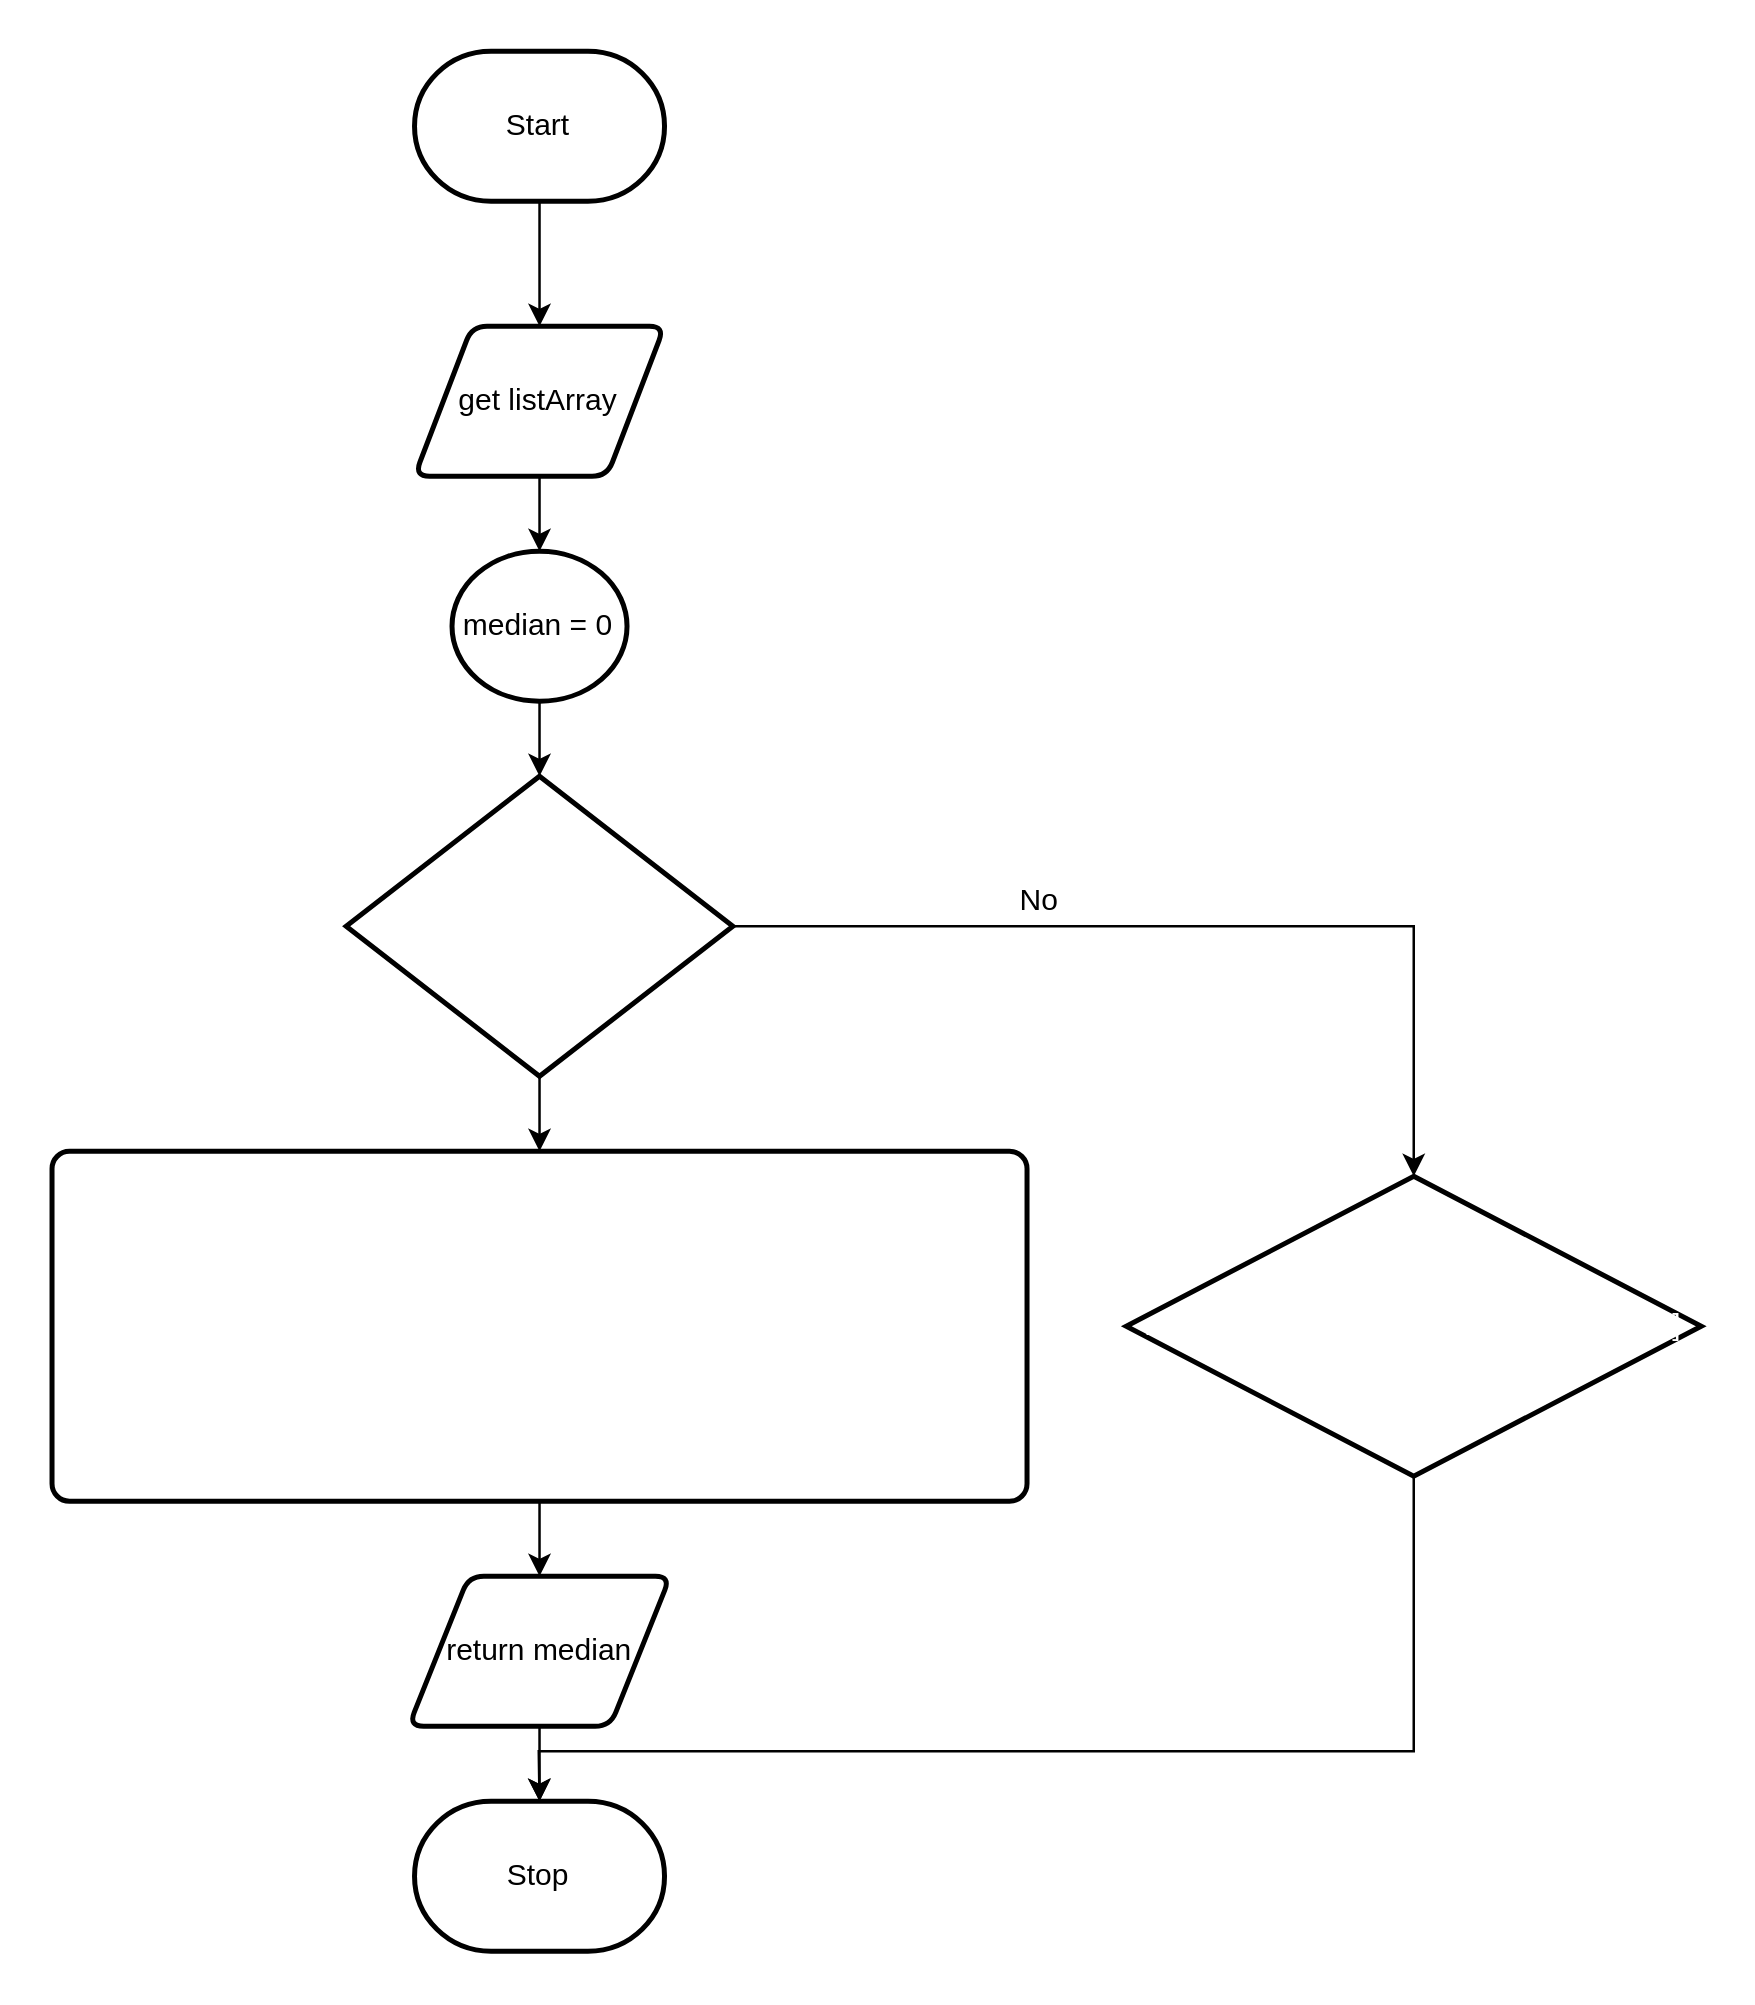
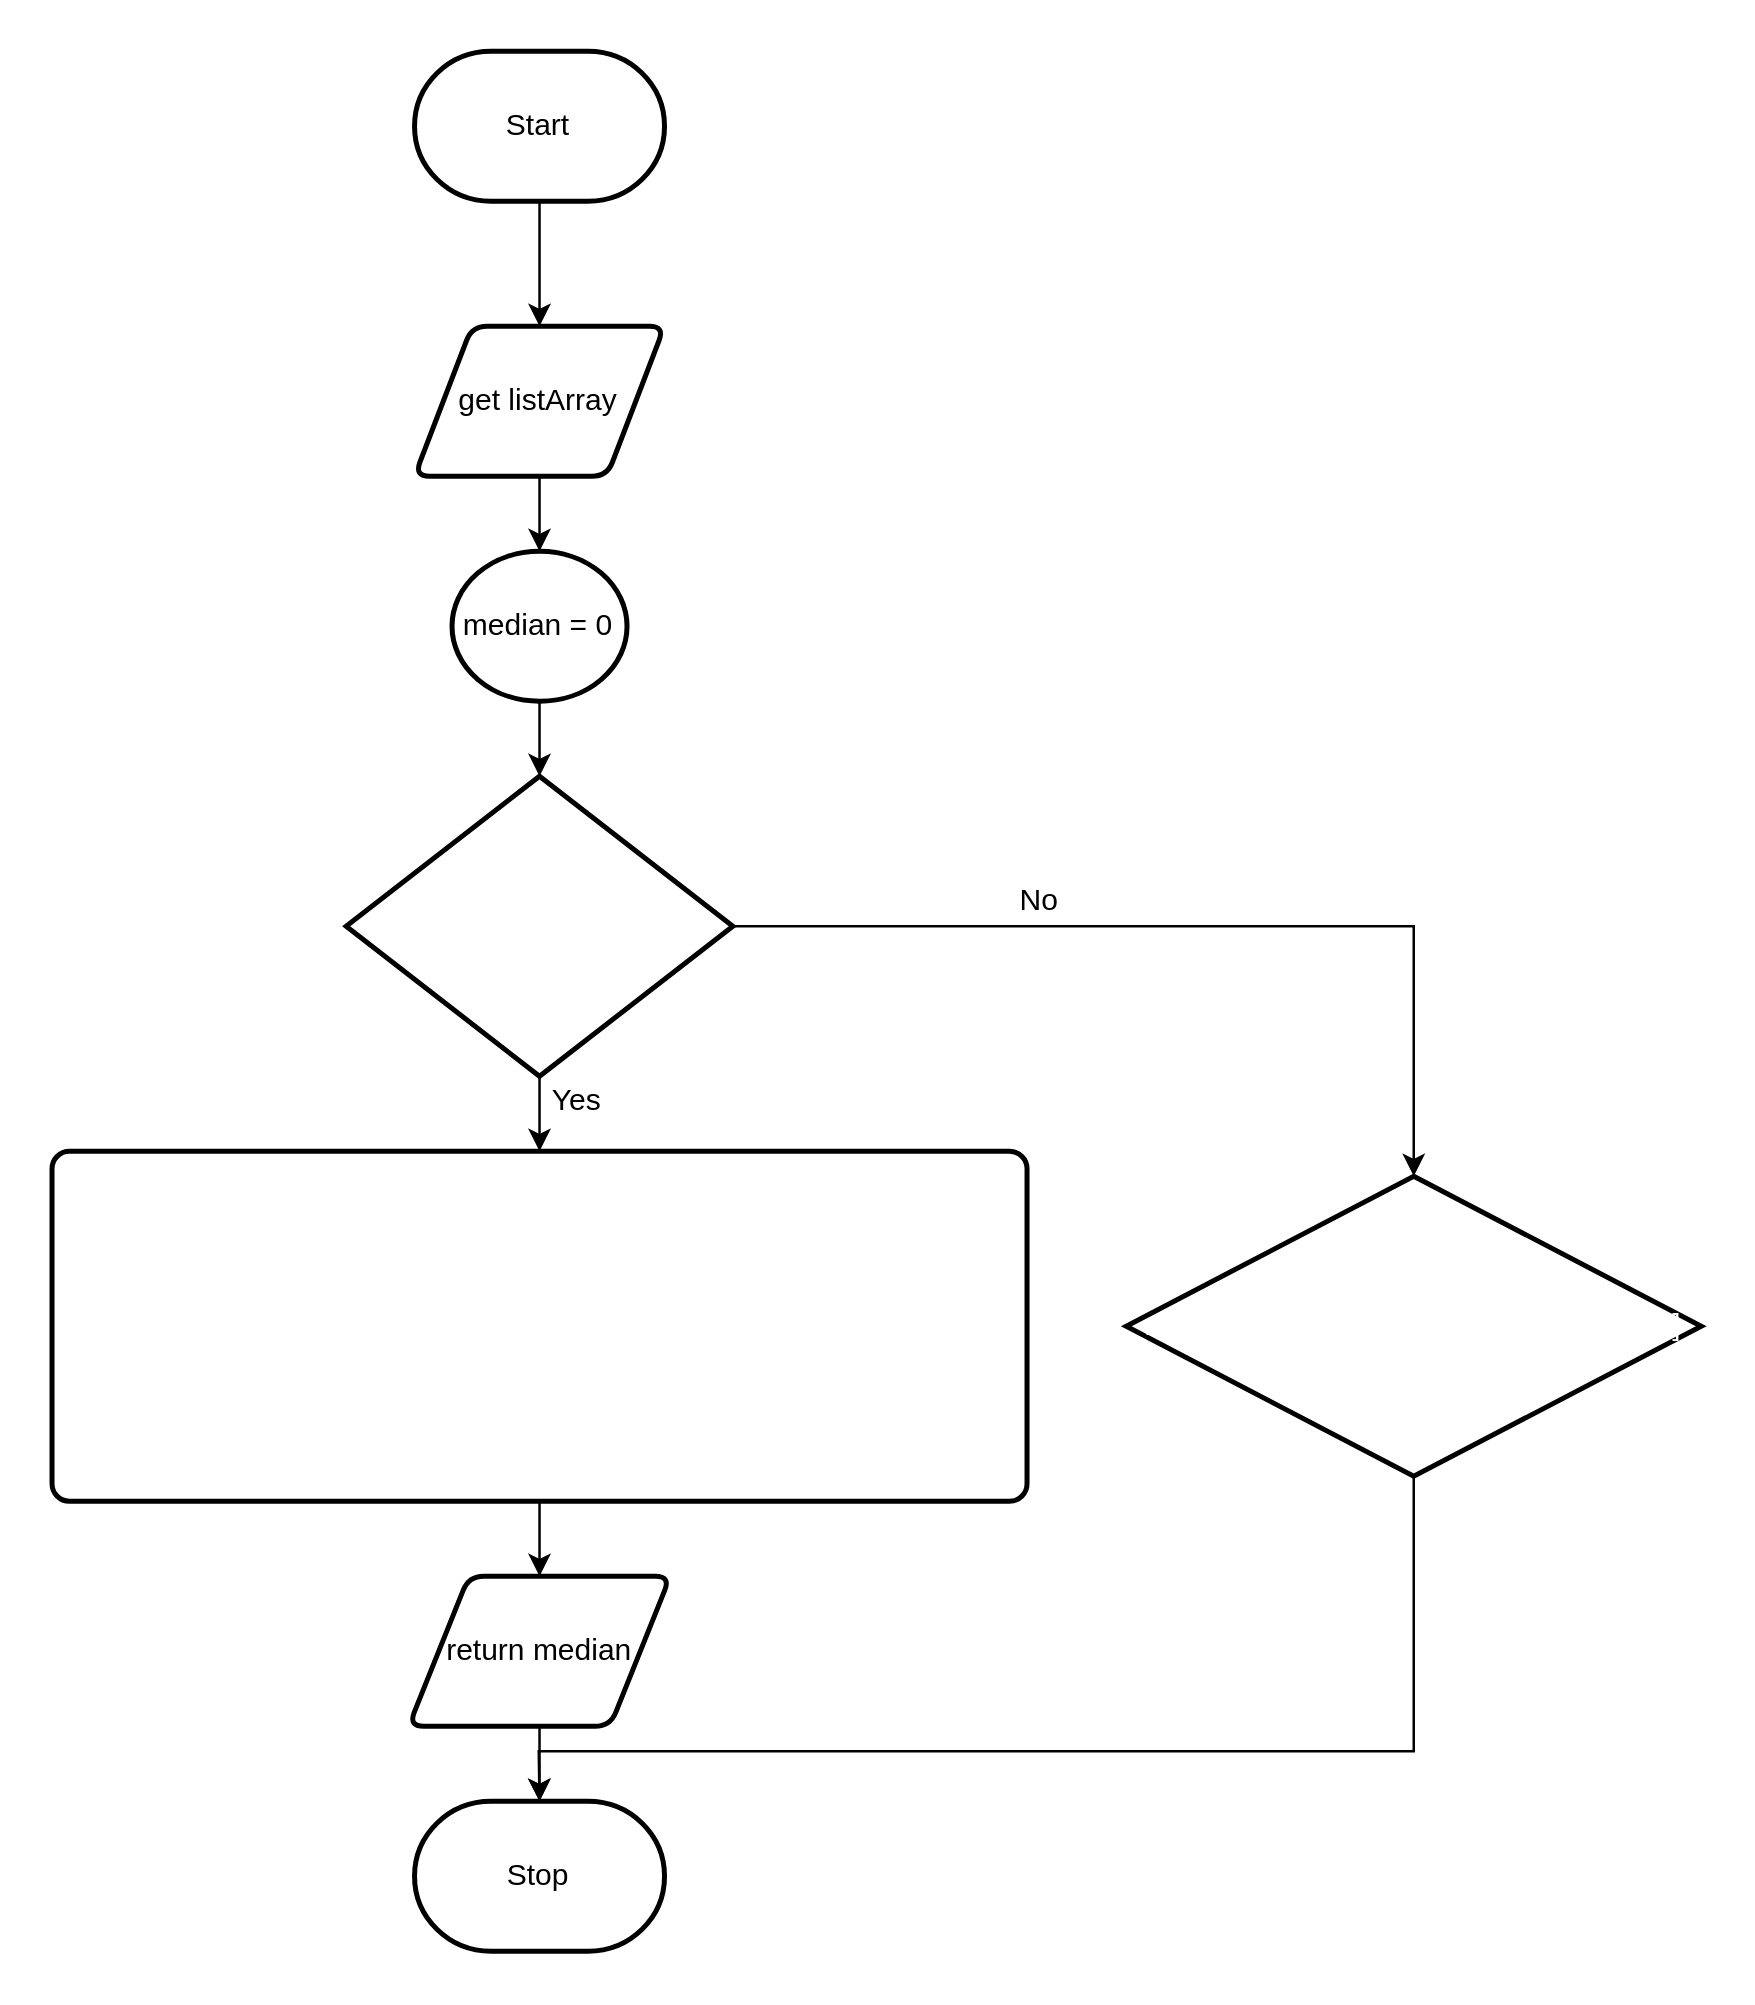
node "Yes": added
